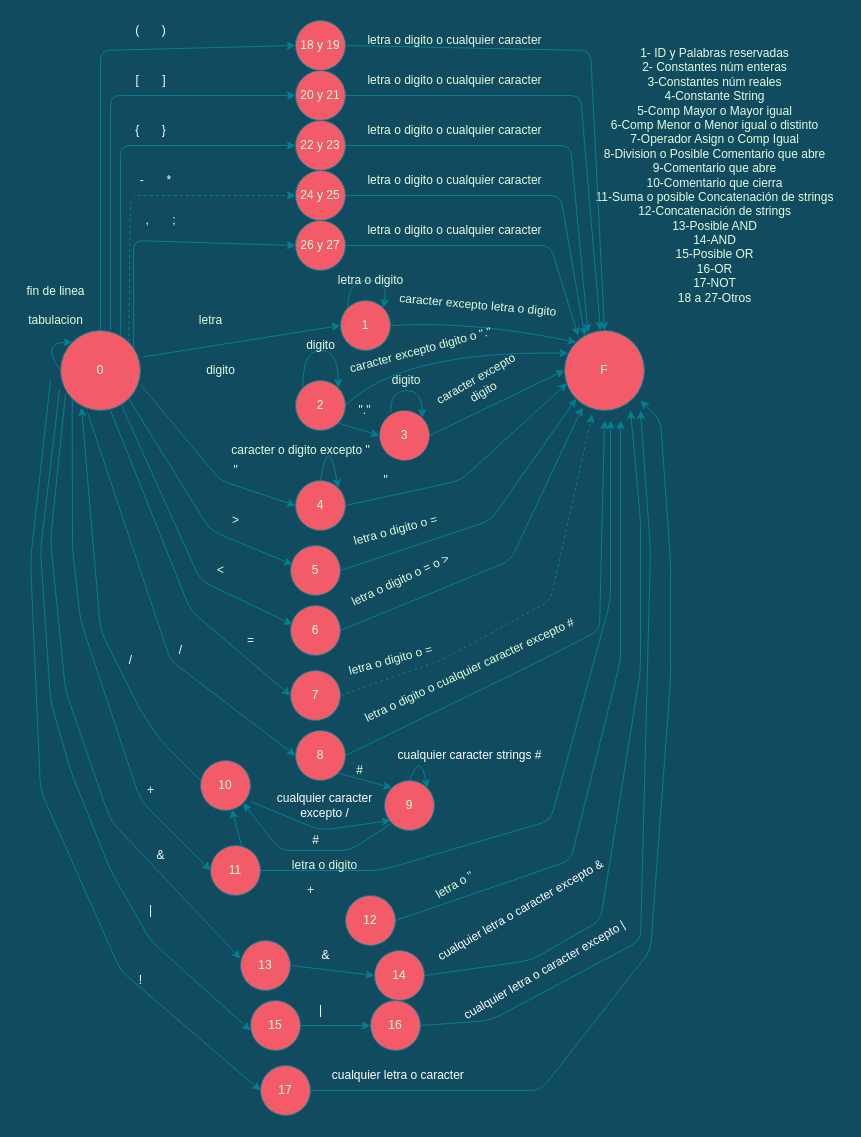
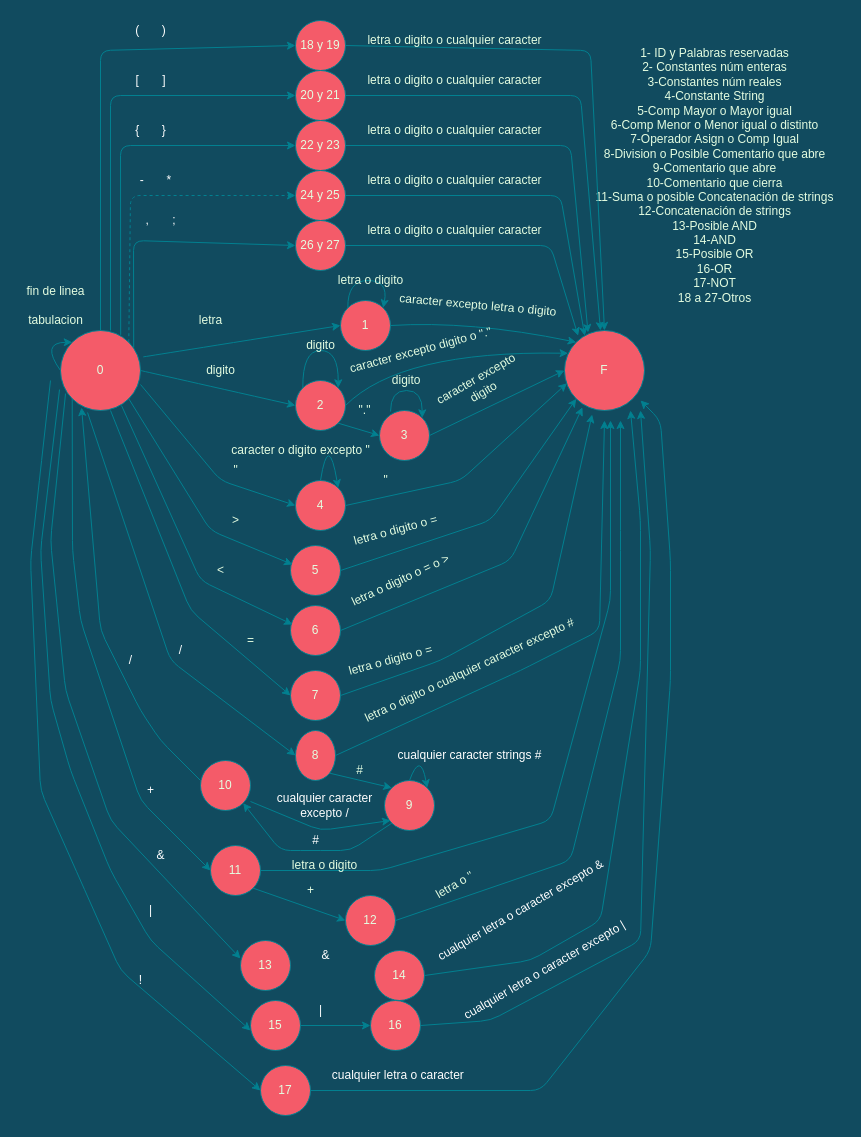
edge "0" -> "2": added
node "3": style dashed -> solid
edge "7" -> "F": style dashed -> solid
node "8": size 50x50 -> 40x50
edge "11" -> "10": now "11" -> "12"
edge "13" -> "14": removed
